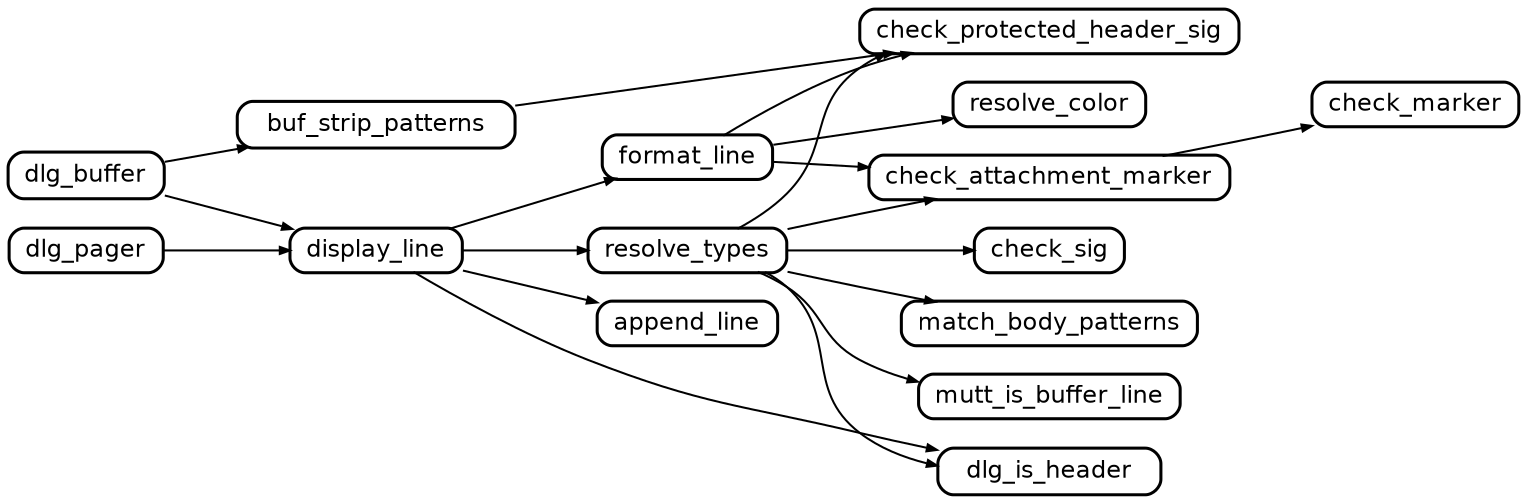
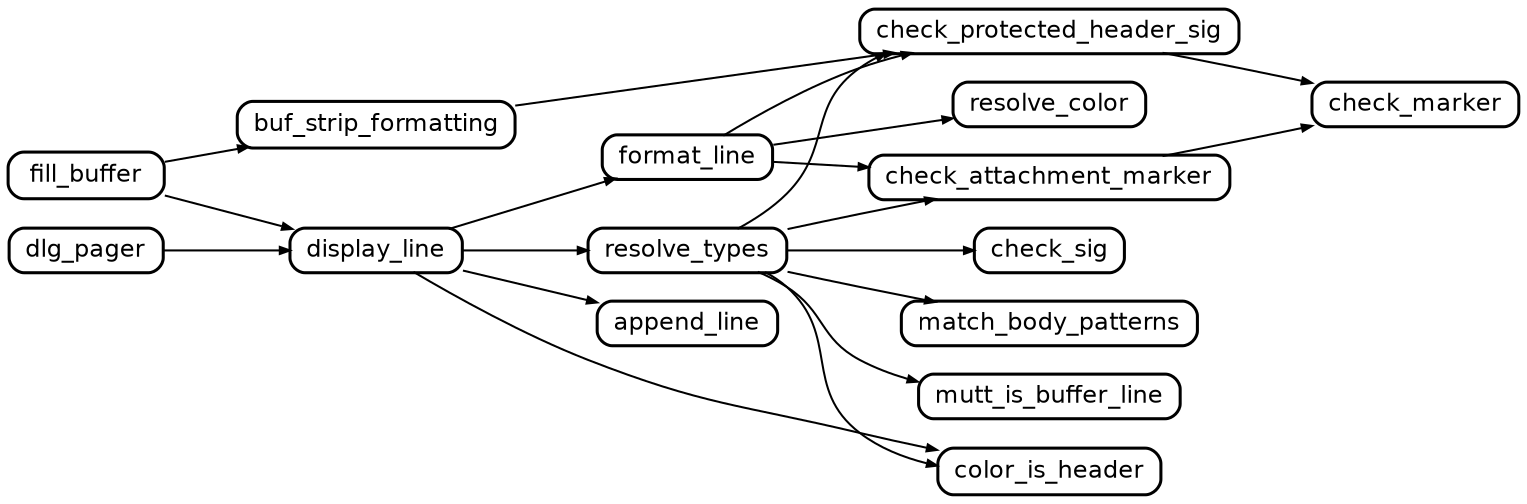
edge "check_protected_header_sig" -> "check_marker": added
node "buf_strip_patterns": label "buf_strip_patterns" -> "buf_strip_formatting"
node "dlg_buffer": label "dlg_buffer" -> "fill_buffer"
node "dlg_is_header": label "dlg_is_header" -> "color_is_header"
